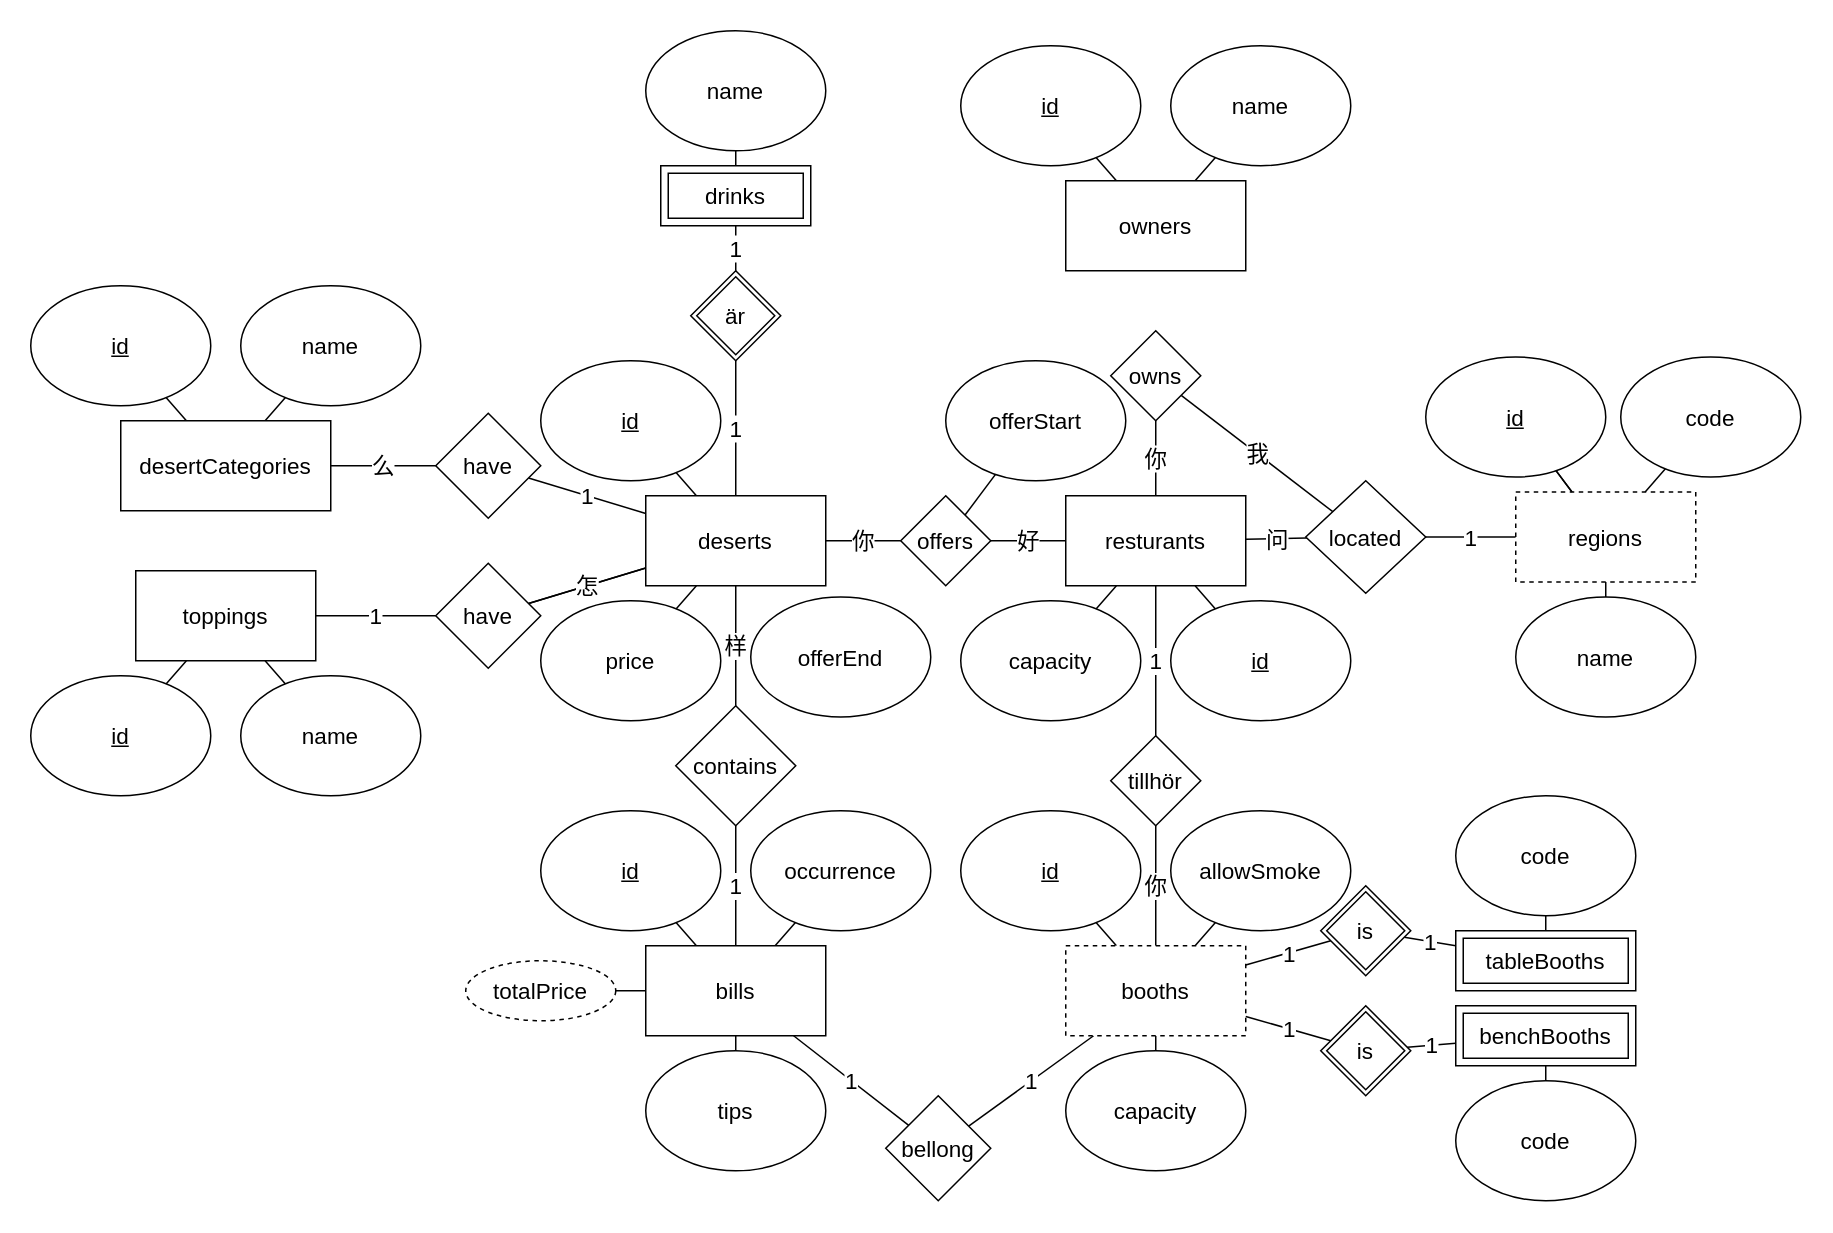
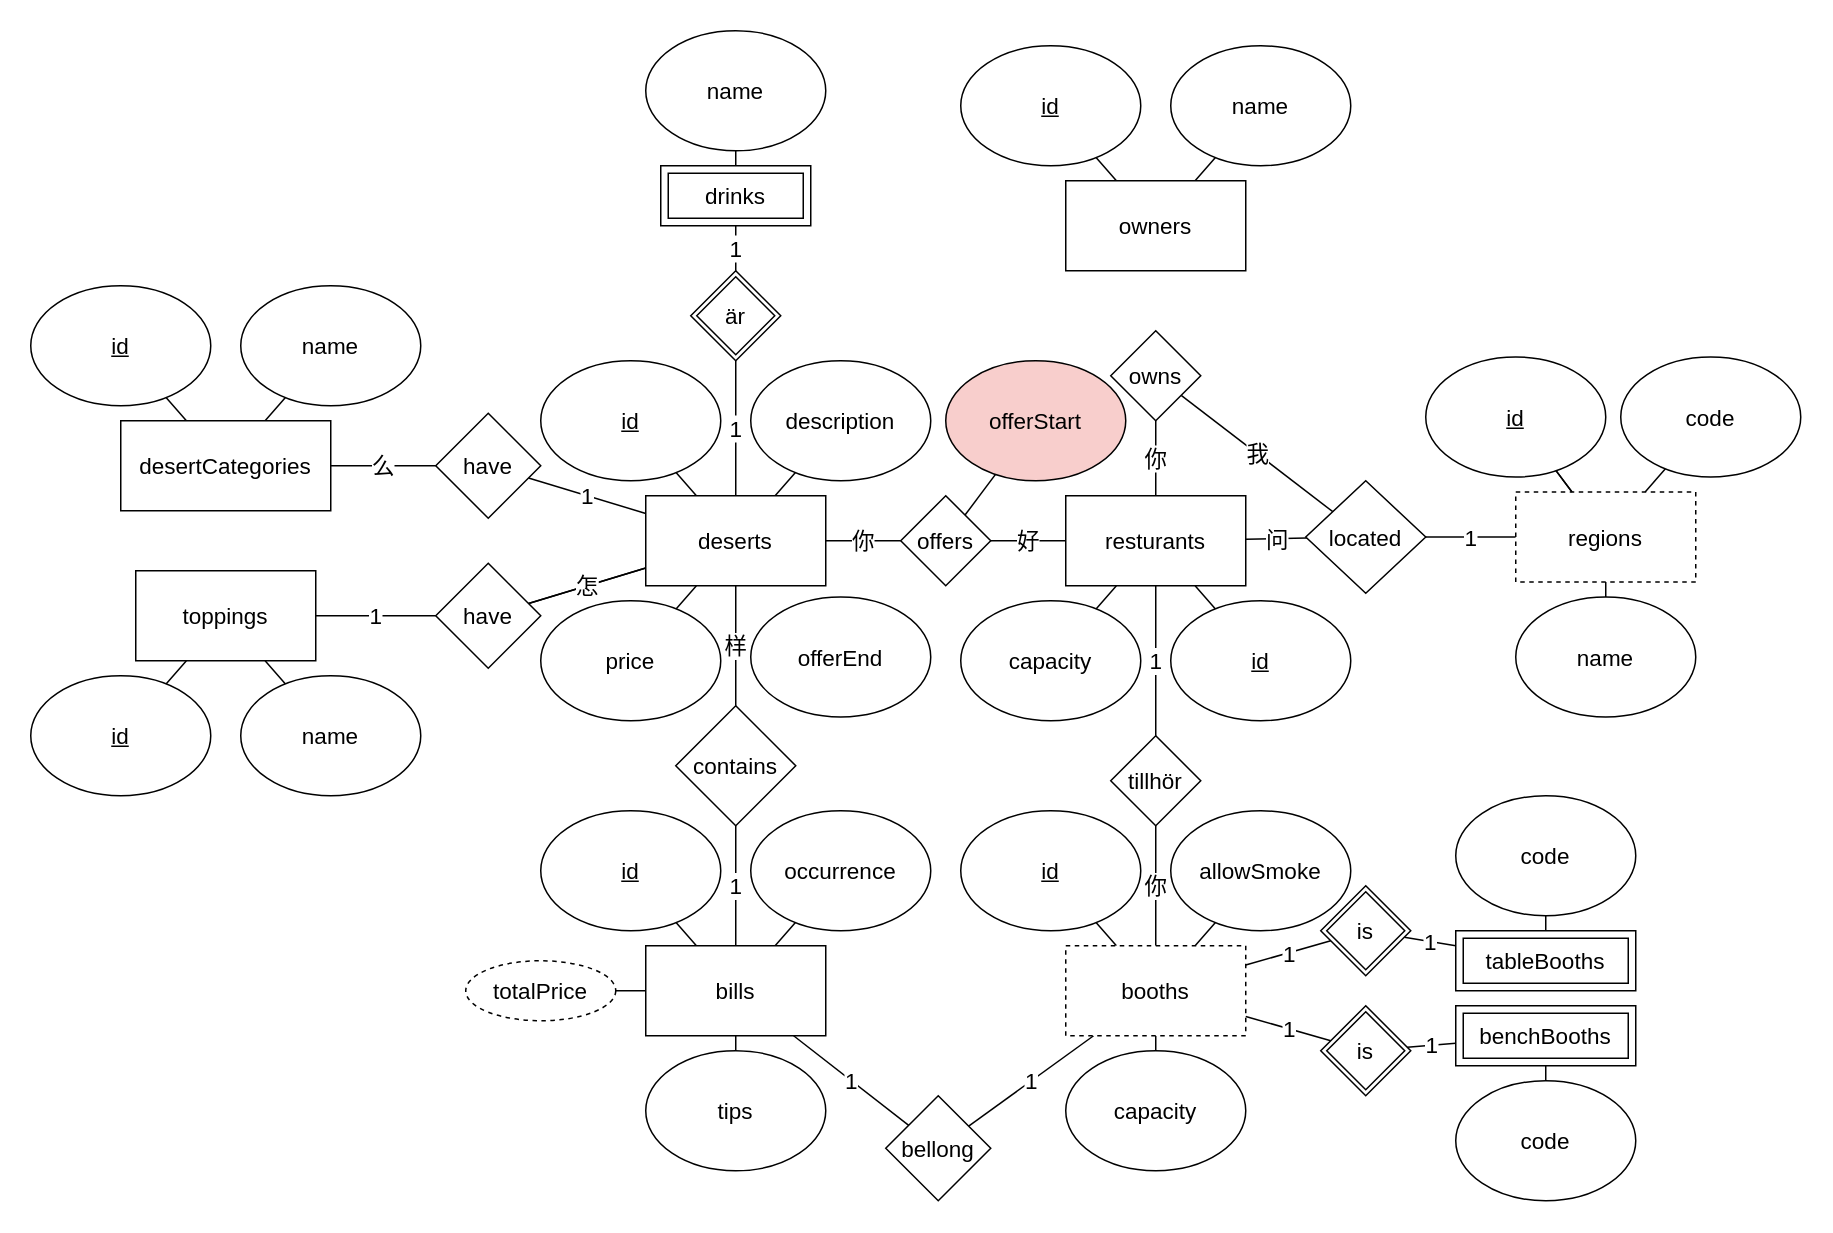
node "description": added
node "offerStart": fillcolor #ffffff -> #f8cecc
edge "description" -- "deserts": added
